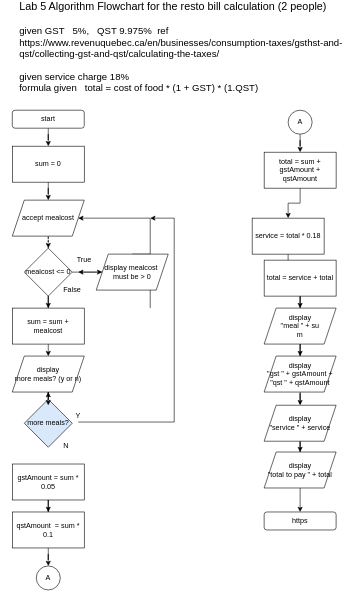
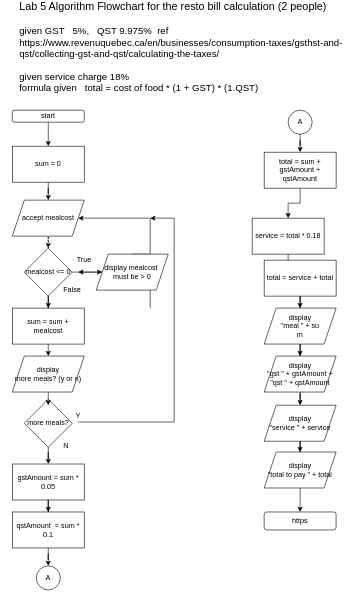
node "start": size 72x18 -> 72x12
edge "more meals?" -> "display more meals? (y or n)": now "more meals?" -> "gstAmount = sum * 0.05"
node "more meals?": fillcolor #dae8fc -> #ffffff
